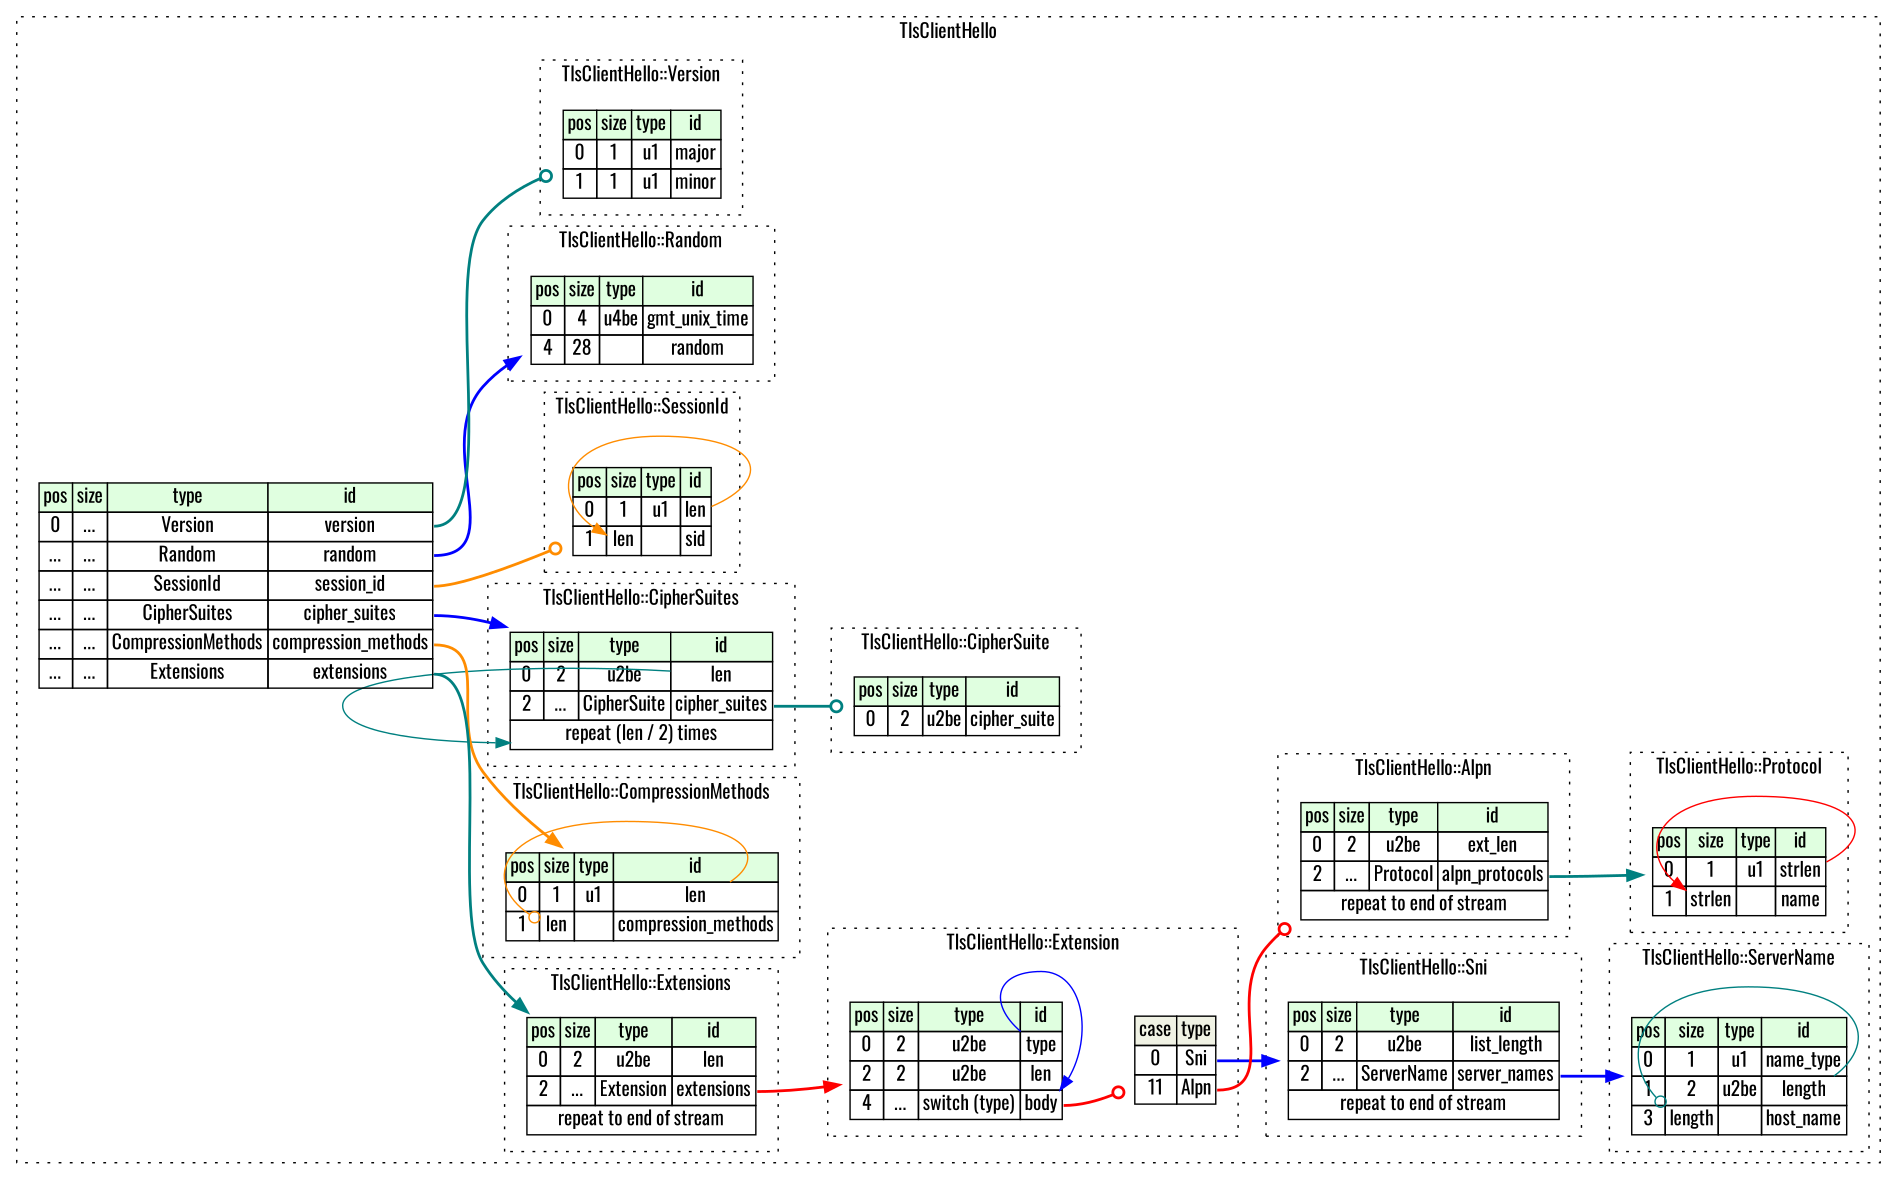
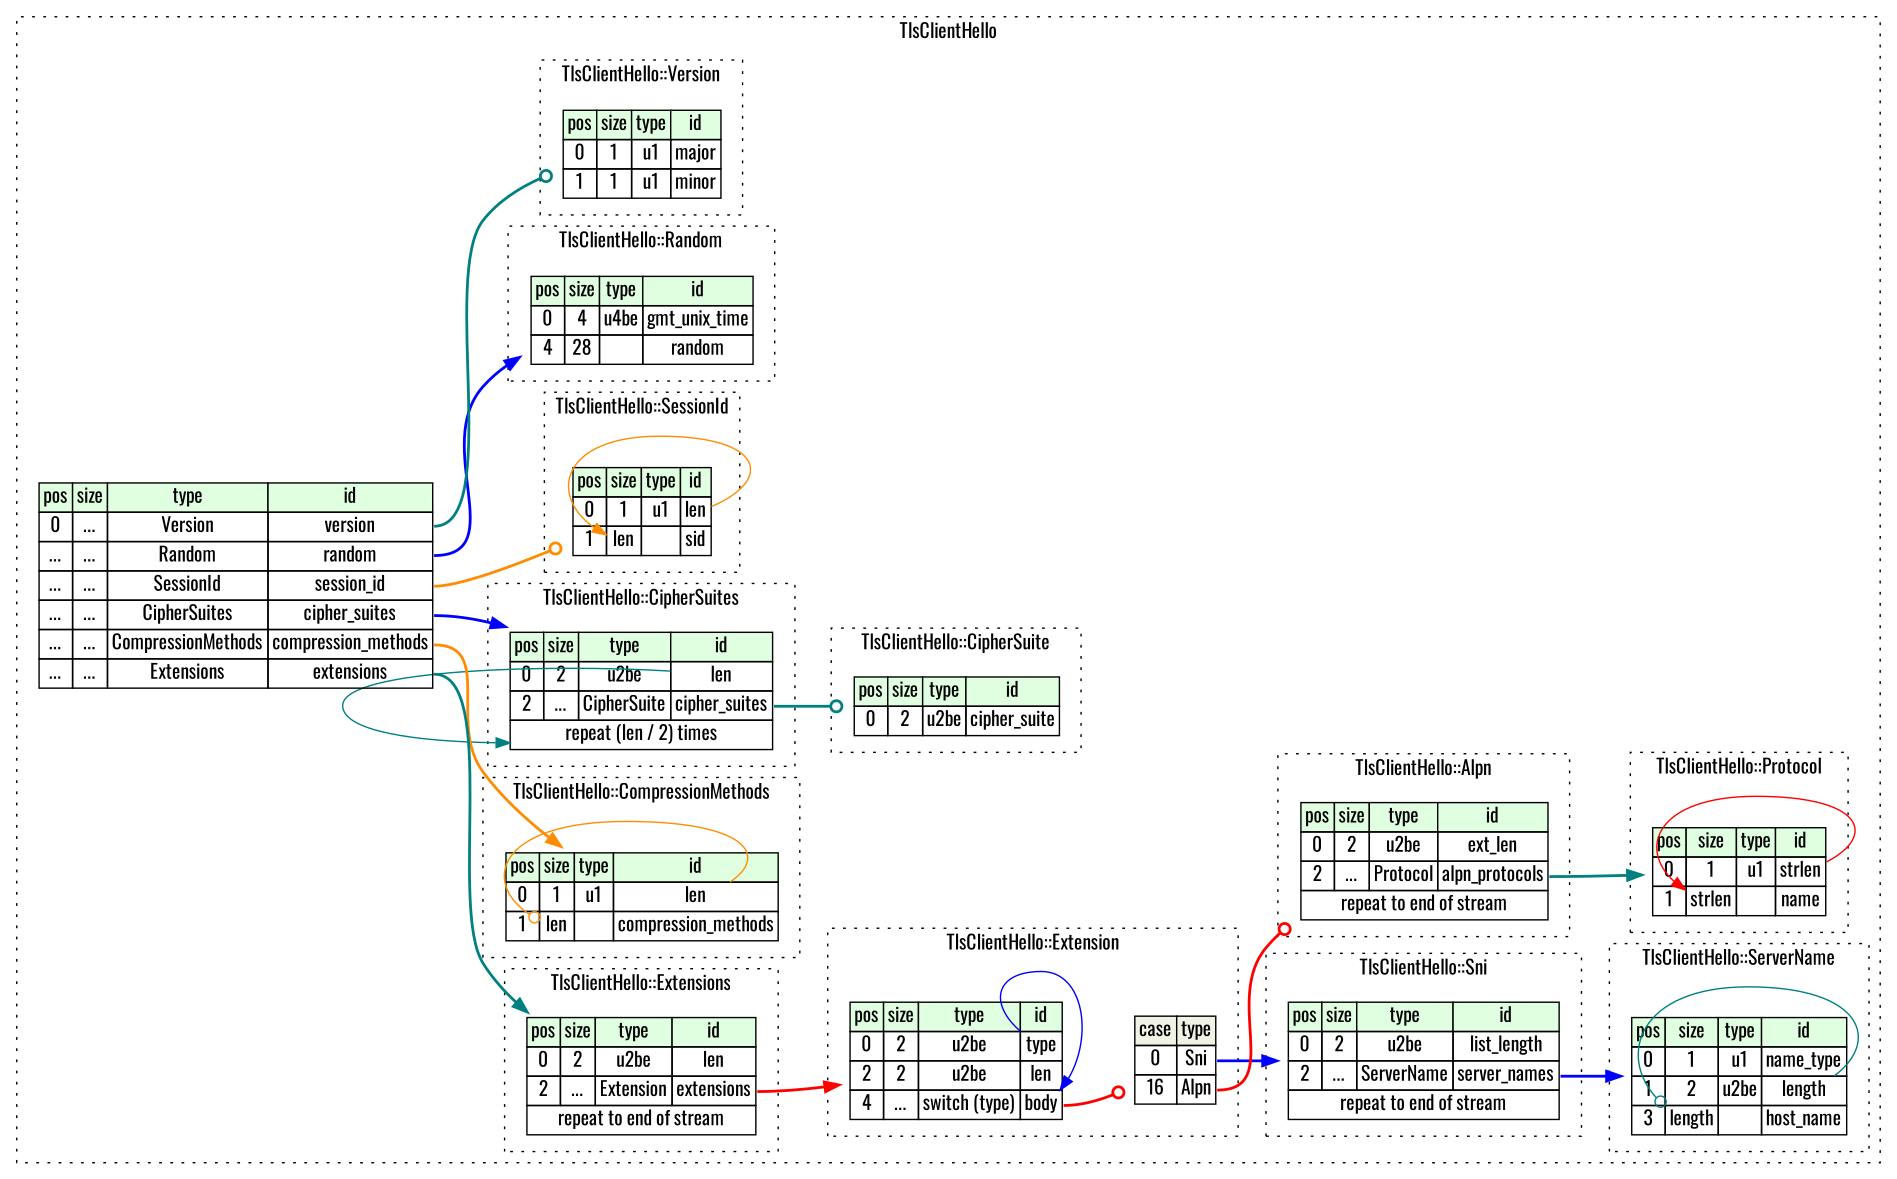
node "case": text "11" -> "16"
